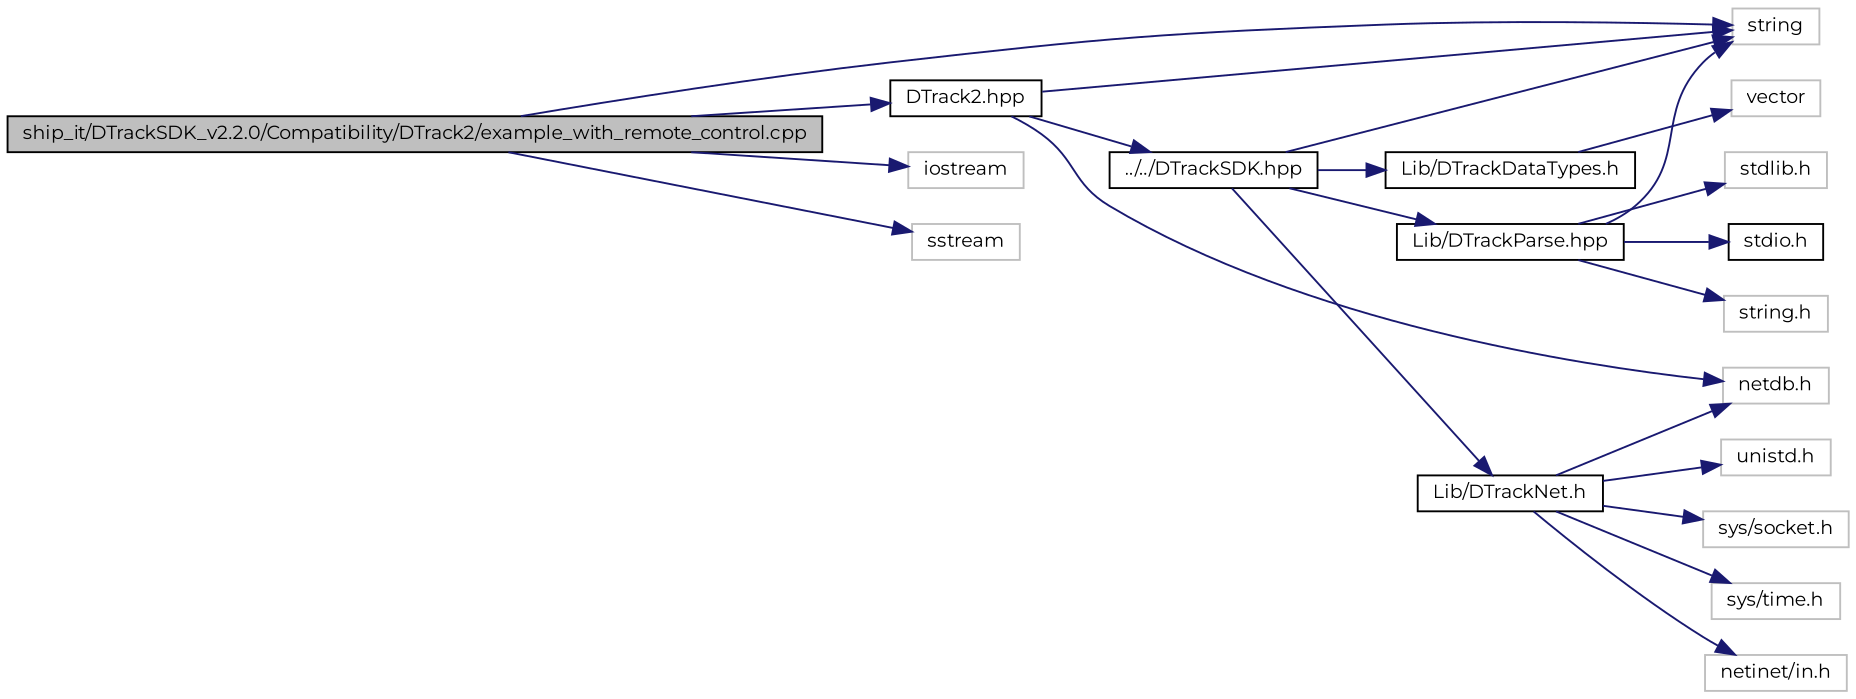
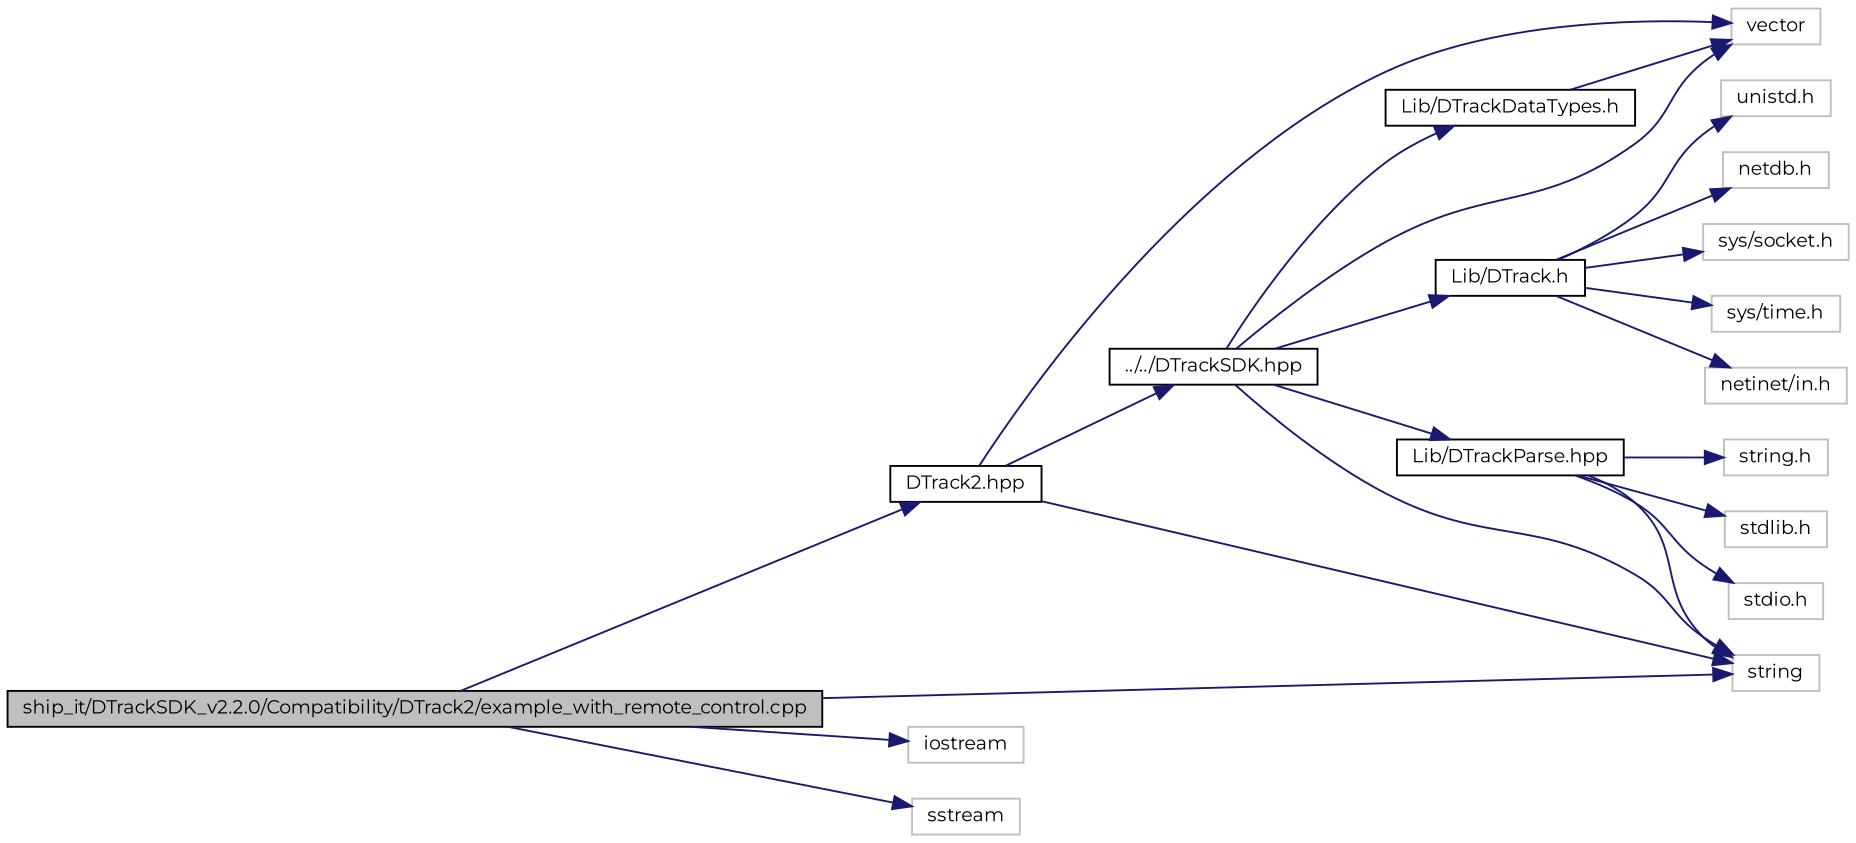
edge "../../DTrackSDK.hpp" -> "vector": added
node "stdio.h": color black -> grey75
edge "DTrack2.hpp" -> "netdb.h": now "DTrack2.hpp" -> "vector"
node "Lib/DTrackNet.h": label "Lib/DTrackNet.h" -> "Lib/DTrack.h"
